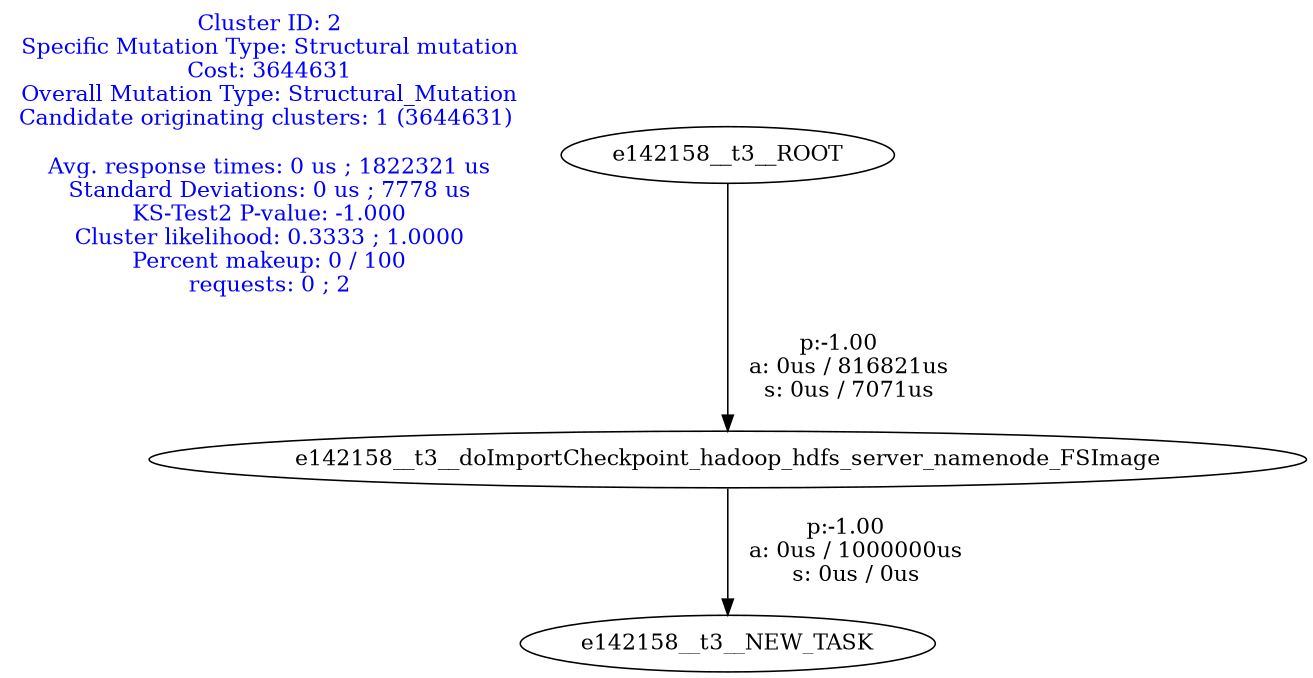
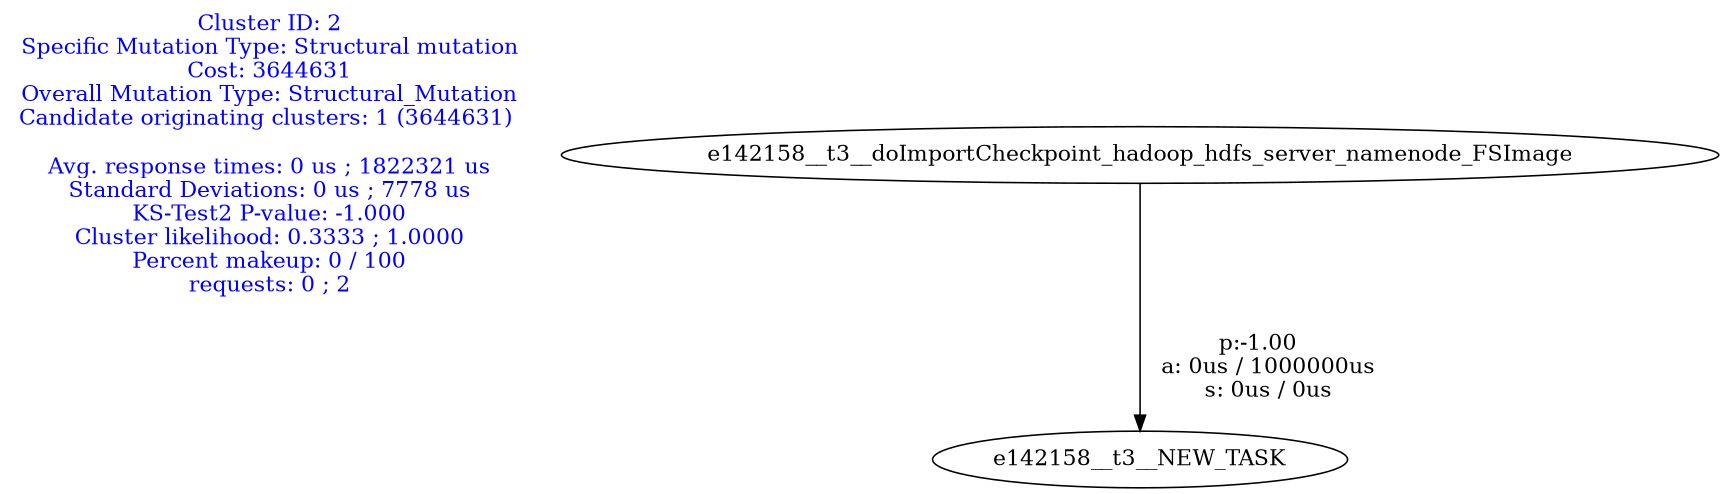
node "e142158__t3__ROOT": removed
